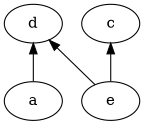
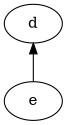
node "c": removed
node "a": removed
